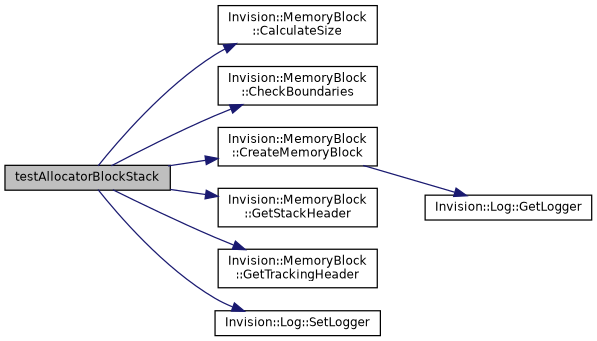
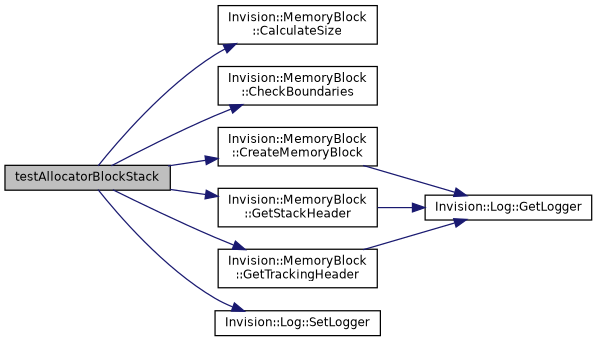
edge "Invision::MemoryBlock ::GetStackHeader" -> "Invision::Log::GetLogger": added
edge "Invision::MemoryBlock ::GetTrackingHeader" -> "Invision::Log::GetLogger": added
